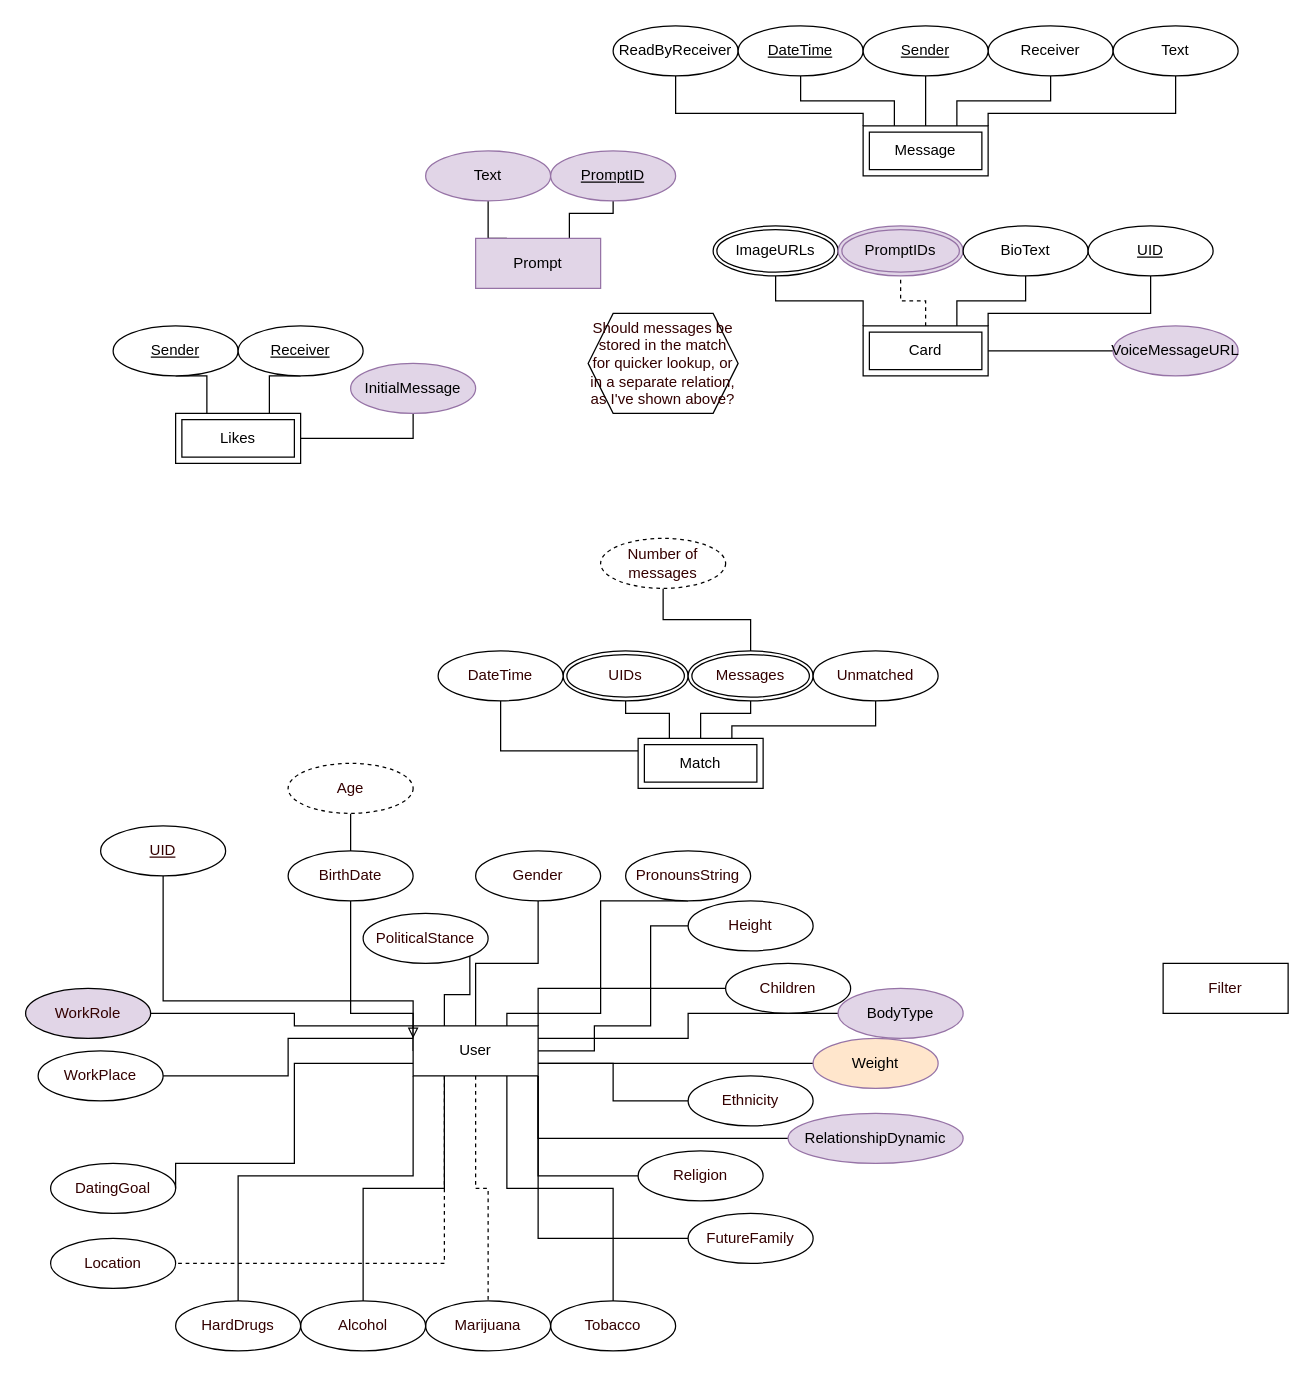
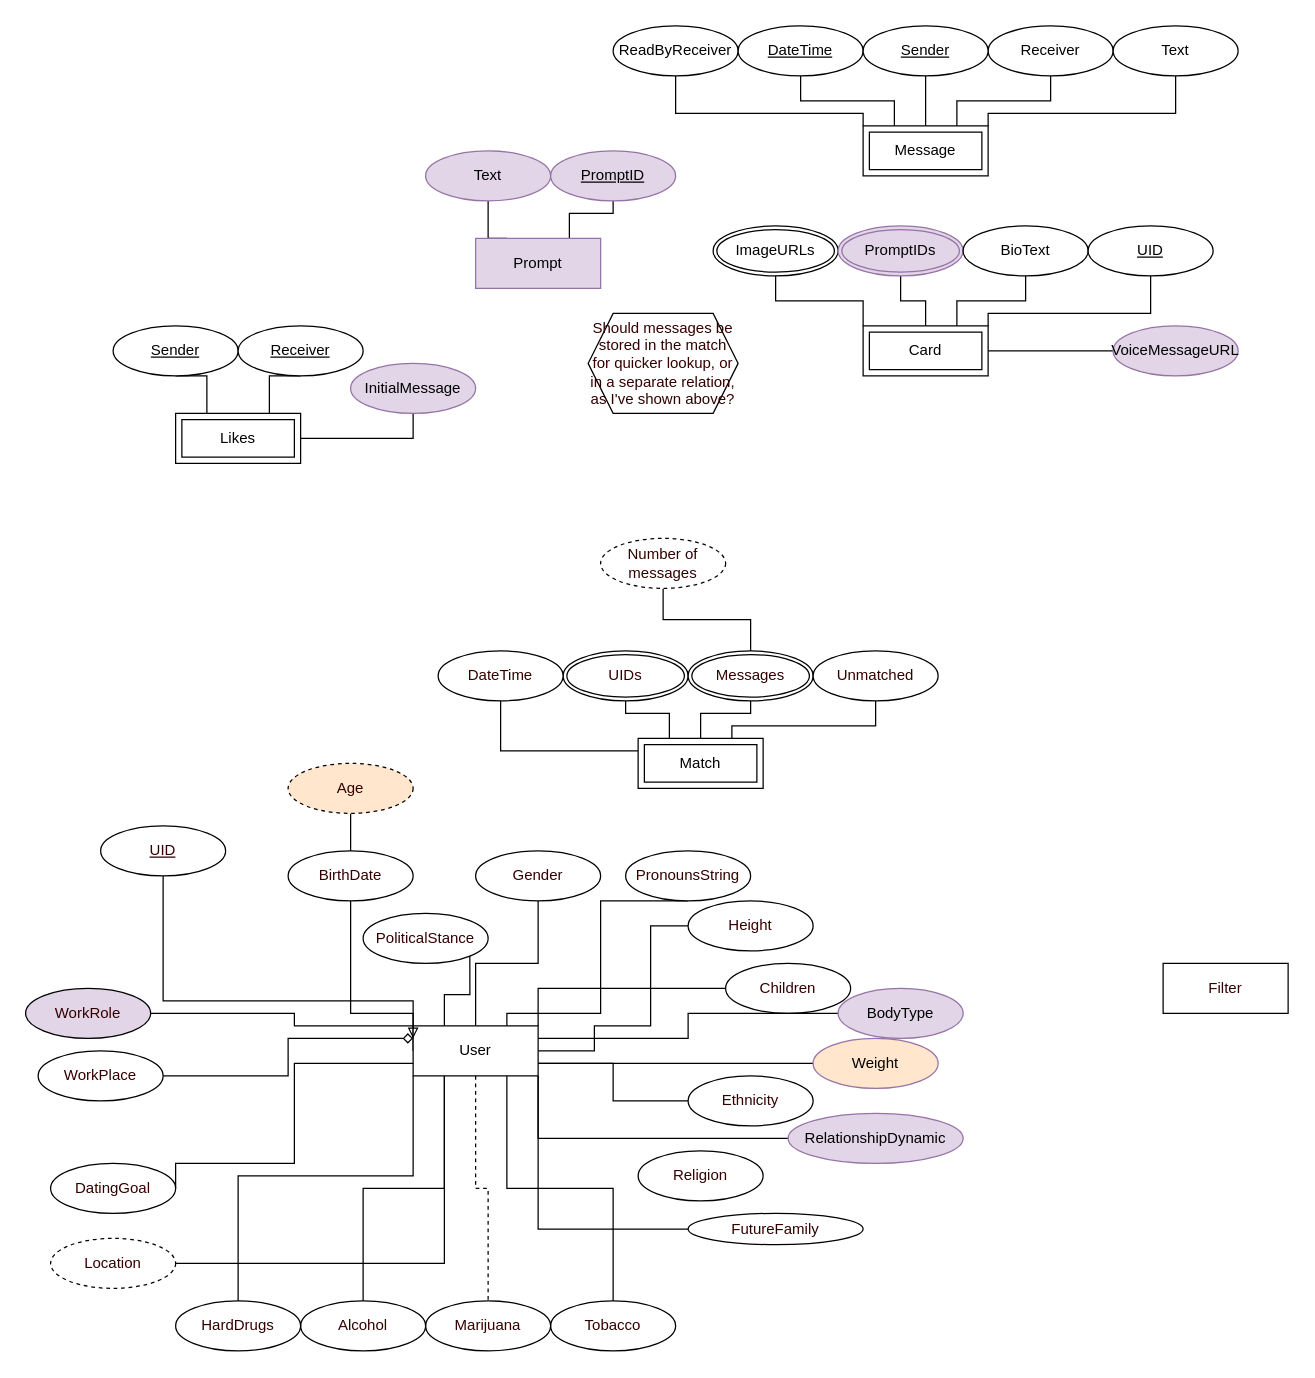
edge "PromptIDs" -- "Card": style dashed -> solid
node "Age": fillcolor #ffffff -> #ffe6cc
edge "User" -- "WorkPlace": arrowhead none -> diamond
edge "User" -- "Religion": removed
node "FutureFamily": size 125x50 -> 175x31
node "Location": style solid -> dashed
edge "User" -- "Location": style dashed -> solid
